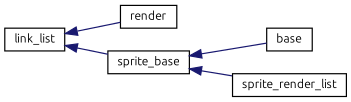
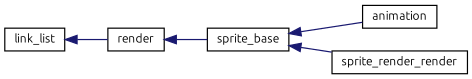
node "base": label "base" -> "animation"
edge "sprite_base" -> "link_list": now "sprite_base" -> "render"
node "sprite_render_list": label "sprite_render_list" -> "sprite_render_render"
